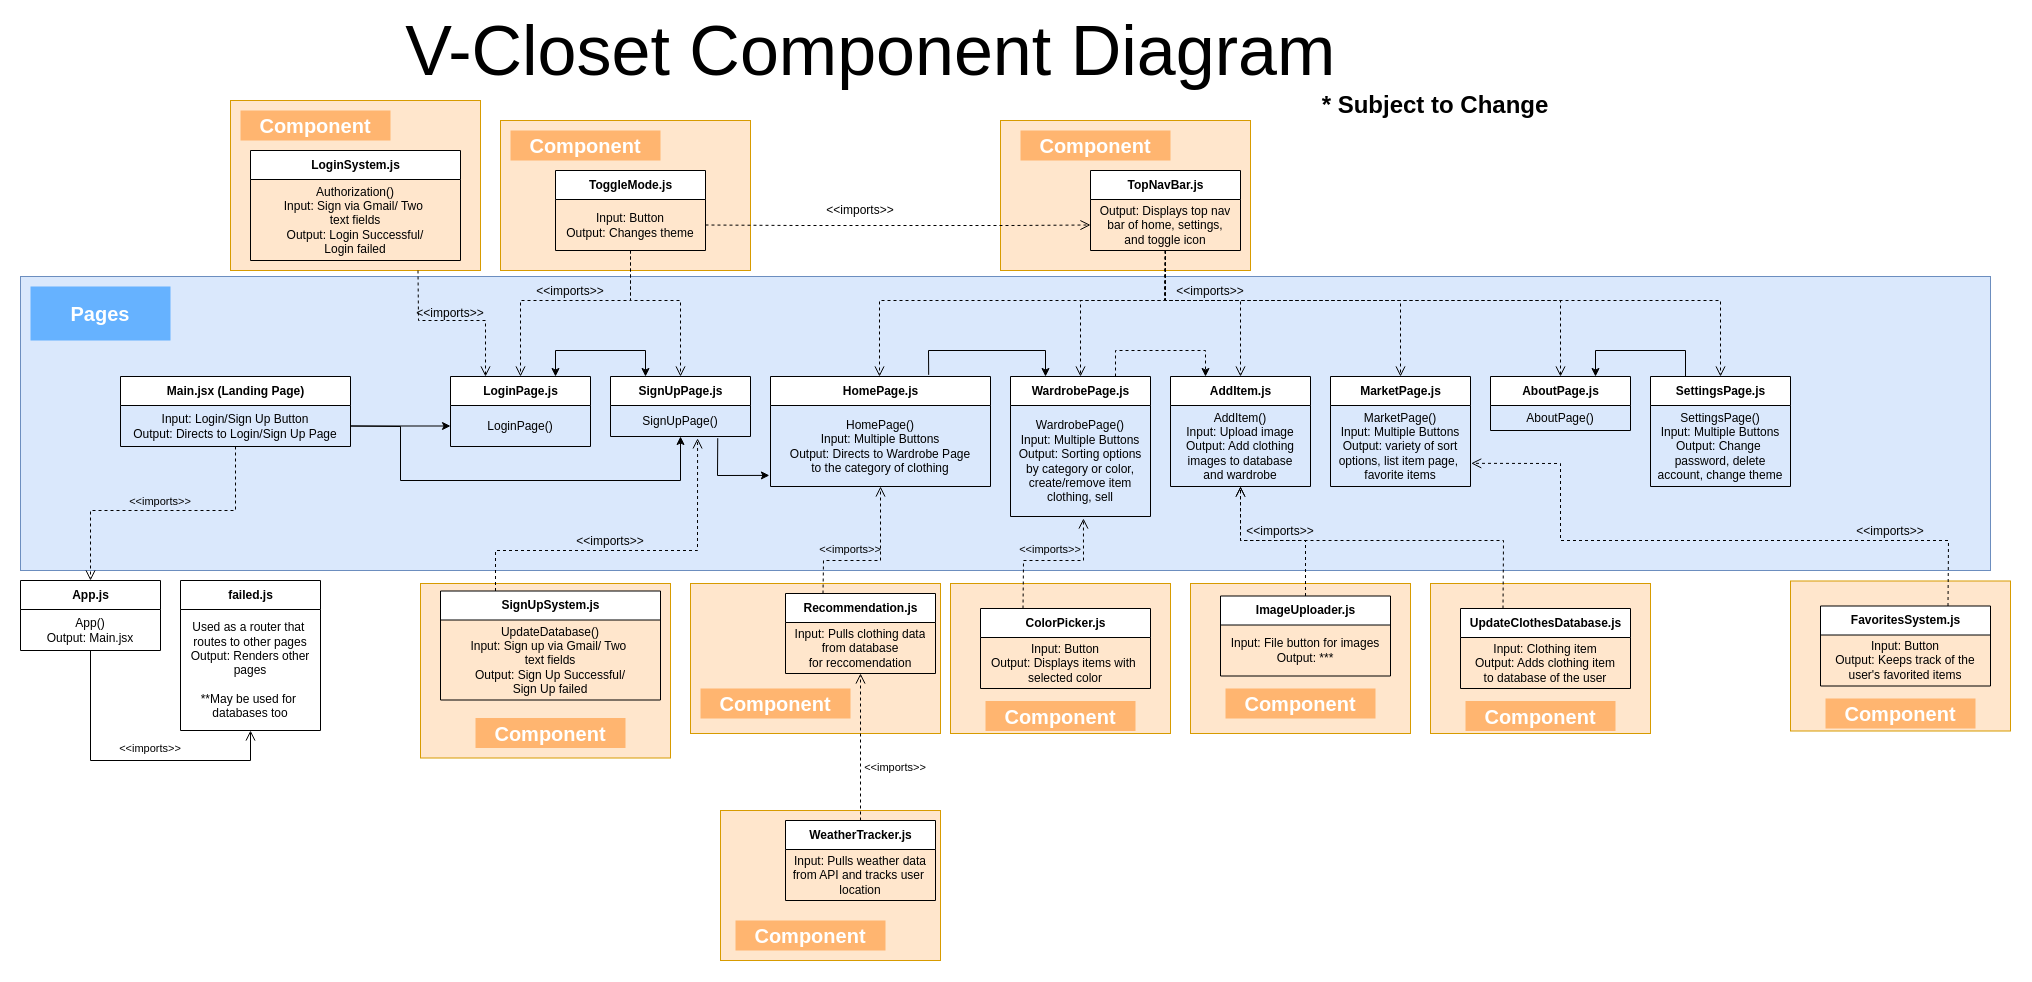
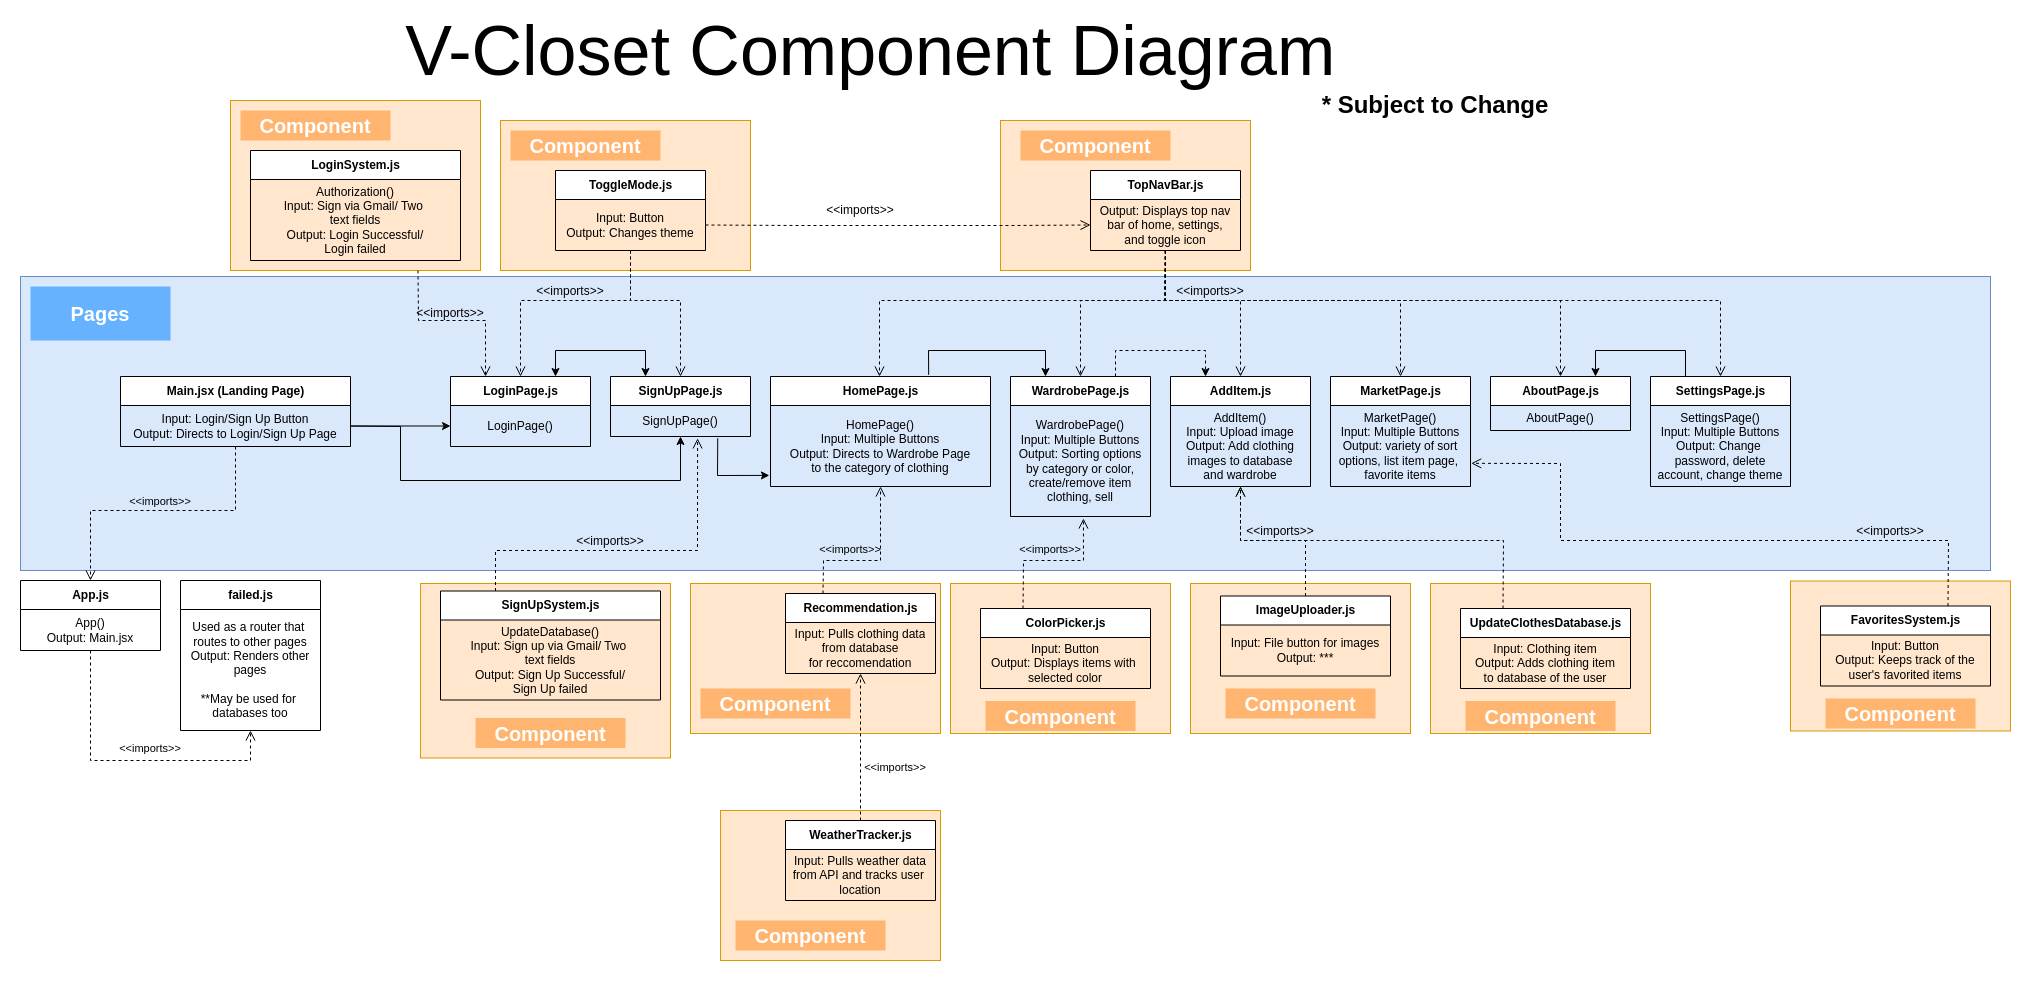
edge "App() Output: Main.jsx" -> "failed.js": style solid -> dashed
